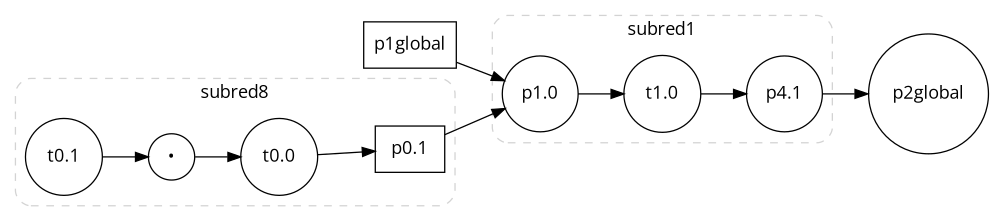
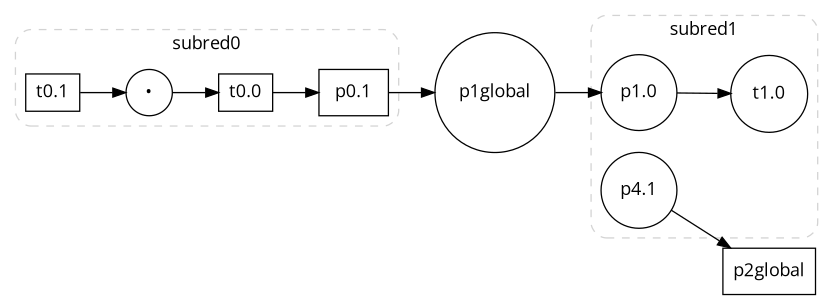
node "p1global": shape box -> circle
cluster "subred8": label "subred8" -> "subred0"
edge "t1.0" -> "p4.1": removed
node "p2global": shape circle -> box
edge "p0.1" -> "p1.0": now "p0.1" -> "p1global"
node "t0.1": shape circle -> box
node "t0.0": shape circle -> box
